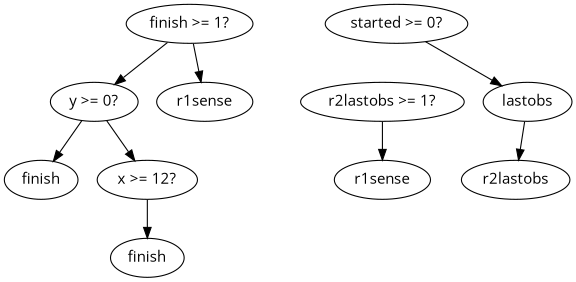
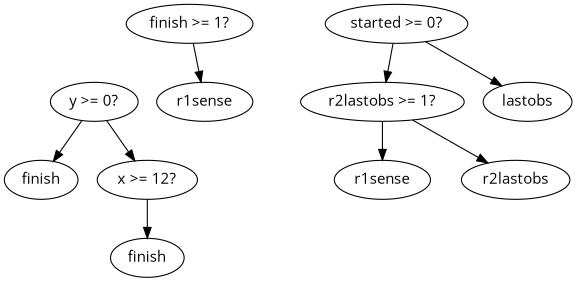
edge "started >= 0?" -> "r2lastobs >= 1?": added
edge "finish >= 1?" -> "y >= 0?": removed
edge "lastobs" -> "r2lastobs": now "r2lastobs >= 1?" -> "r2lastobs"
